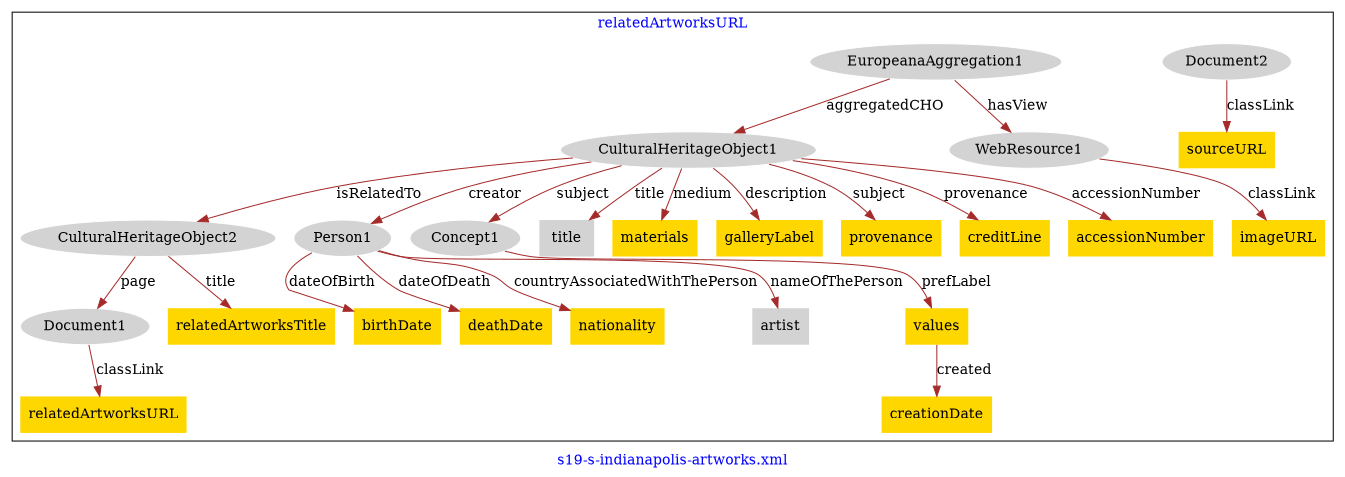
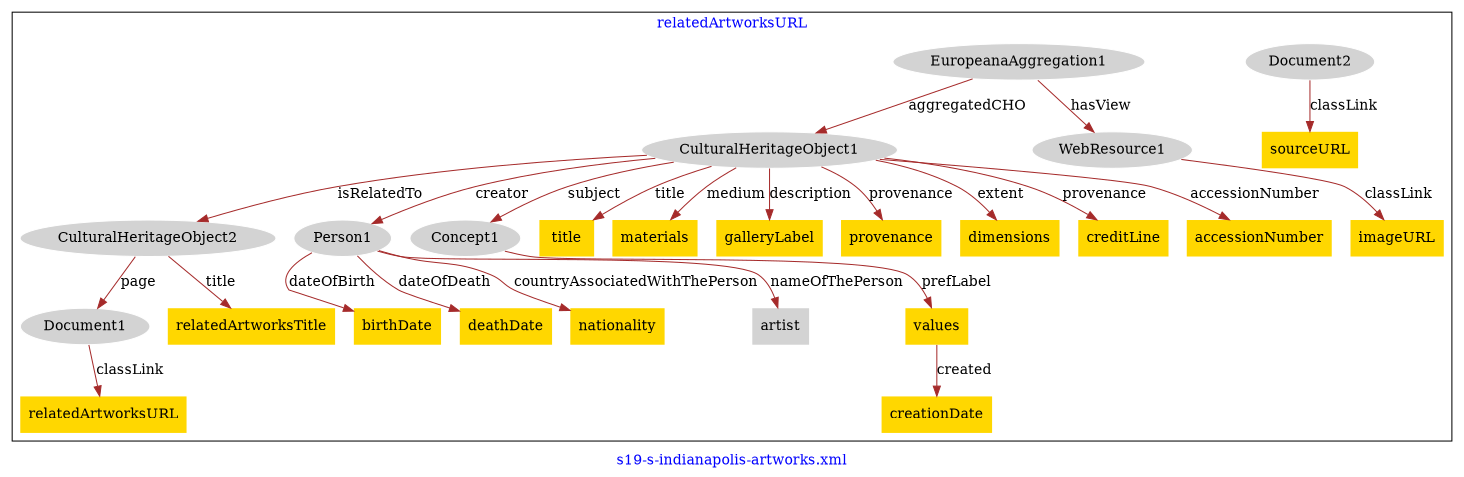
edge "CulturalHeritageObject1" -> "provenance": label "subject" -> "provenance"
node "title": fillcolor lightgray -> gold
node "dimensions": added
